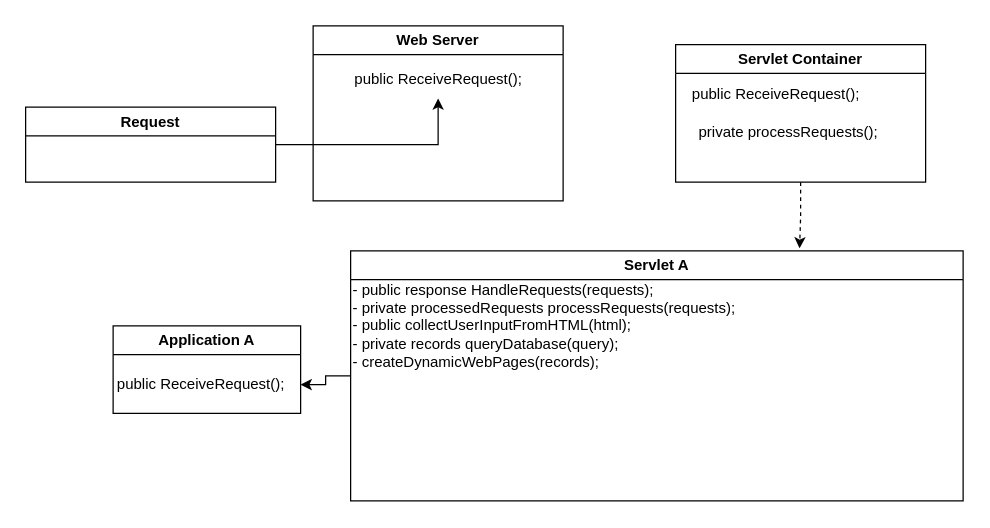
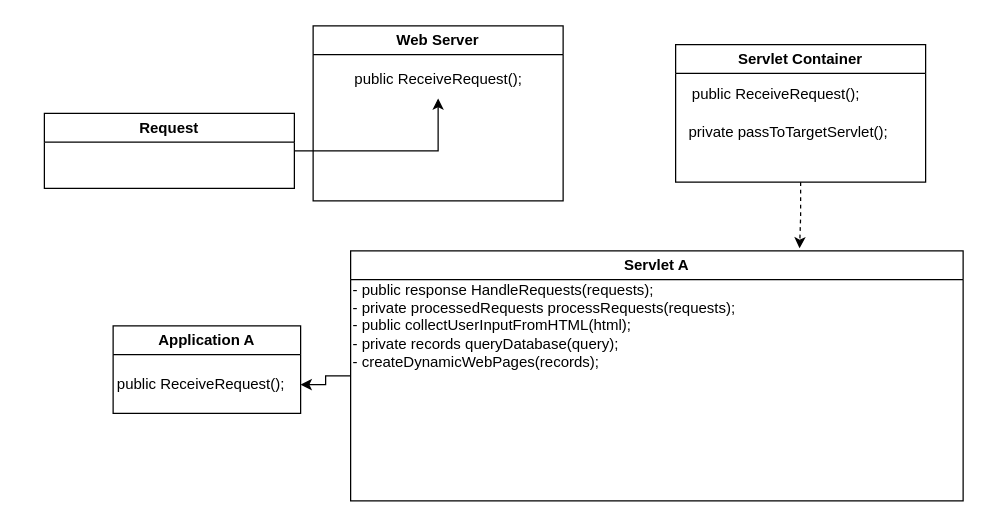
node "private processRequests();": label "private processRequests();" -> "private passToTargetServlet();"
node "Request": moved (151, 144) -> (169, 151)
